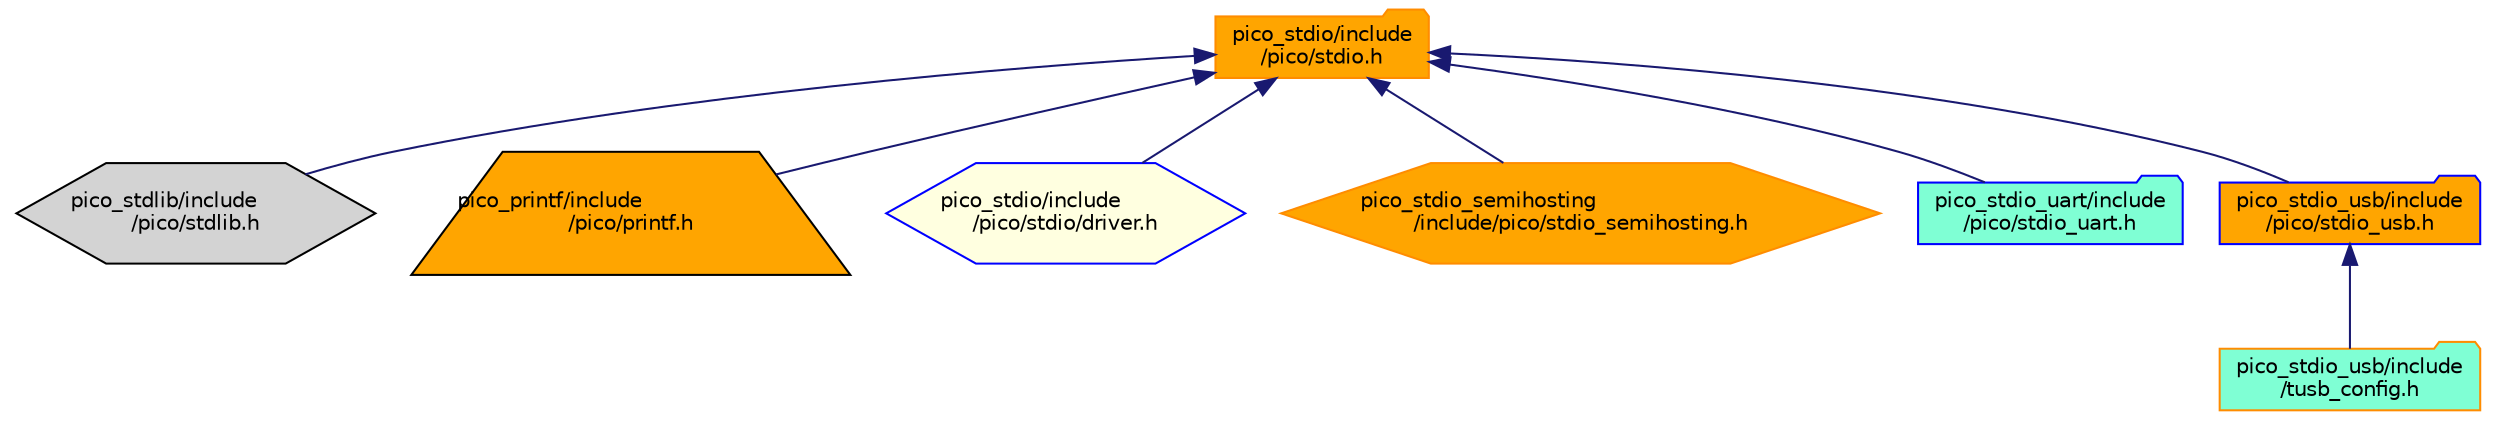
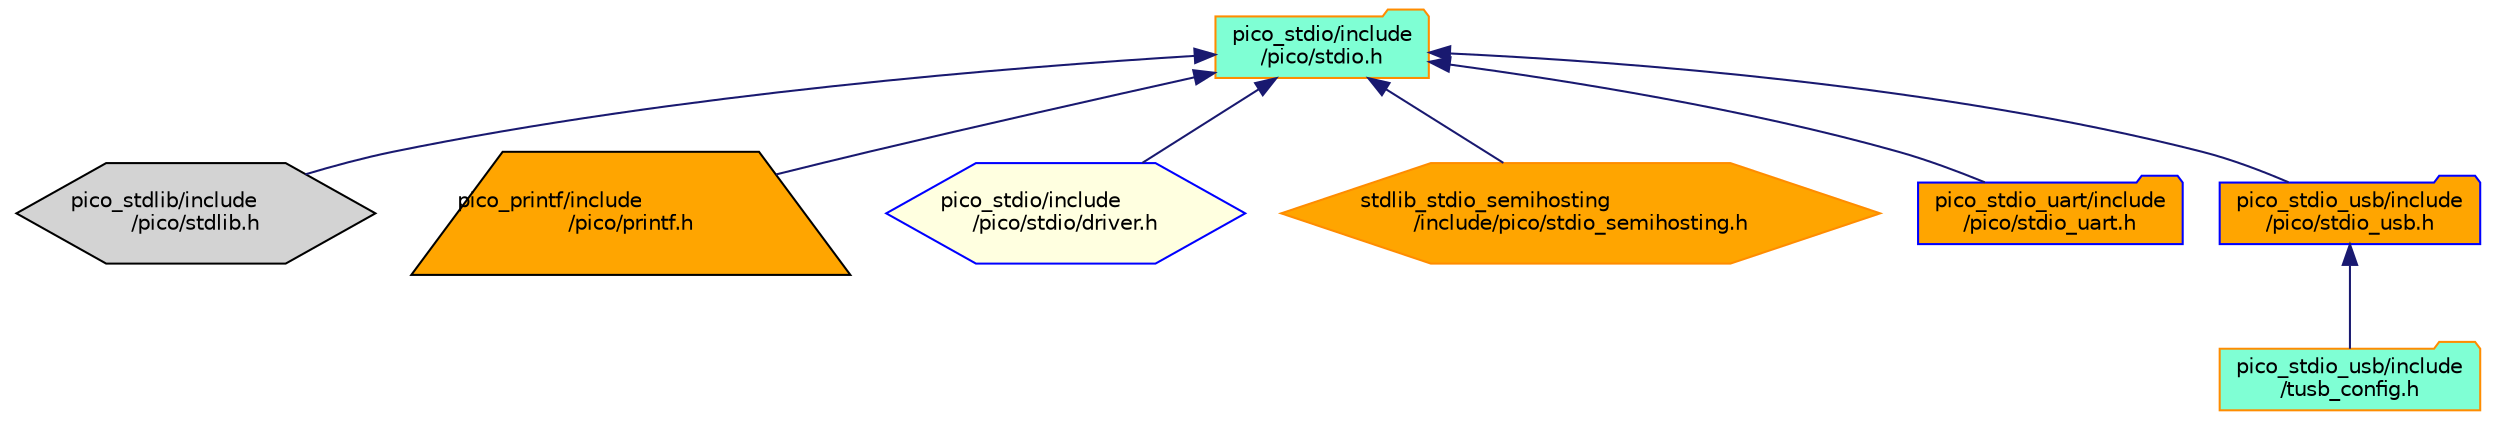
node "pico_stdio/include /pico/stdio.h": fillcolor orange -> aquamarine
node "pico_stdio_semihosting /include/pico/stdio_semihosting.h": label "pico_stdio_semihosting /include/pico/stdio_semihosting.h" -> "stdlib_stdio_semihosting /include/pico/stdio_semihosting.h"
node "pico_stdio_uart/include /pico/stdio_uart.h": fillcolor aquamarine -> orange
